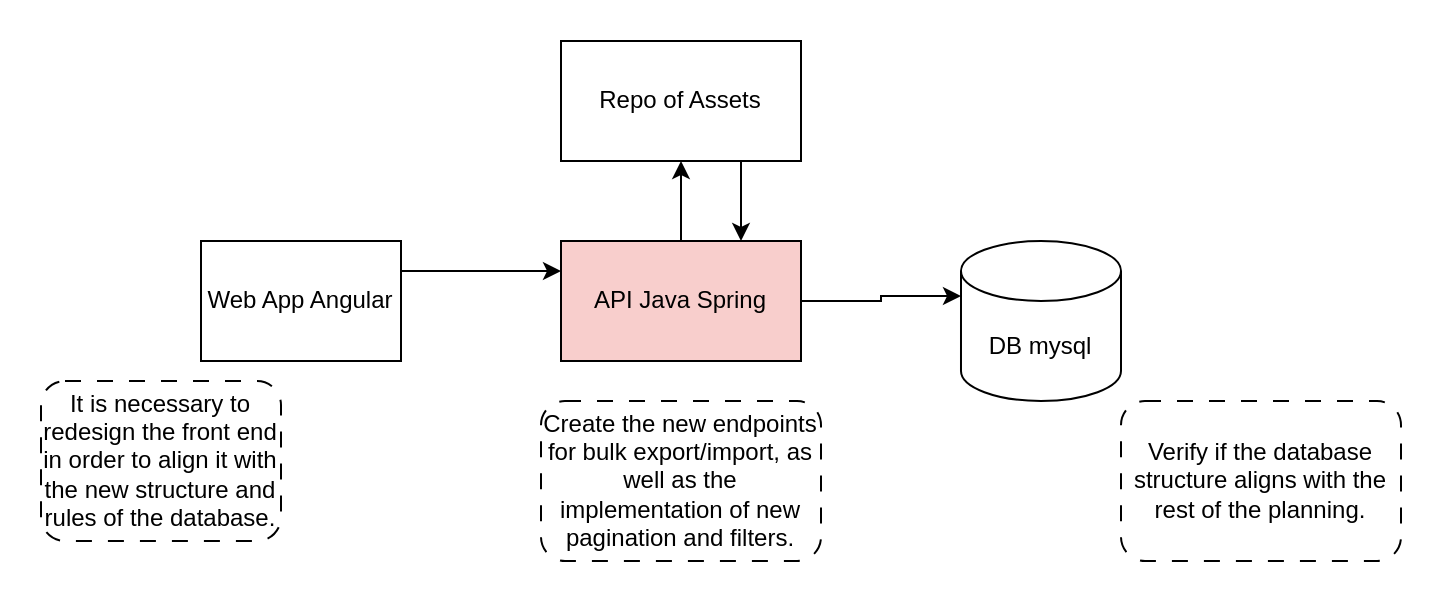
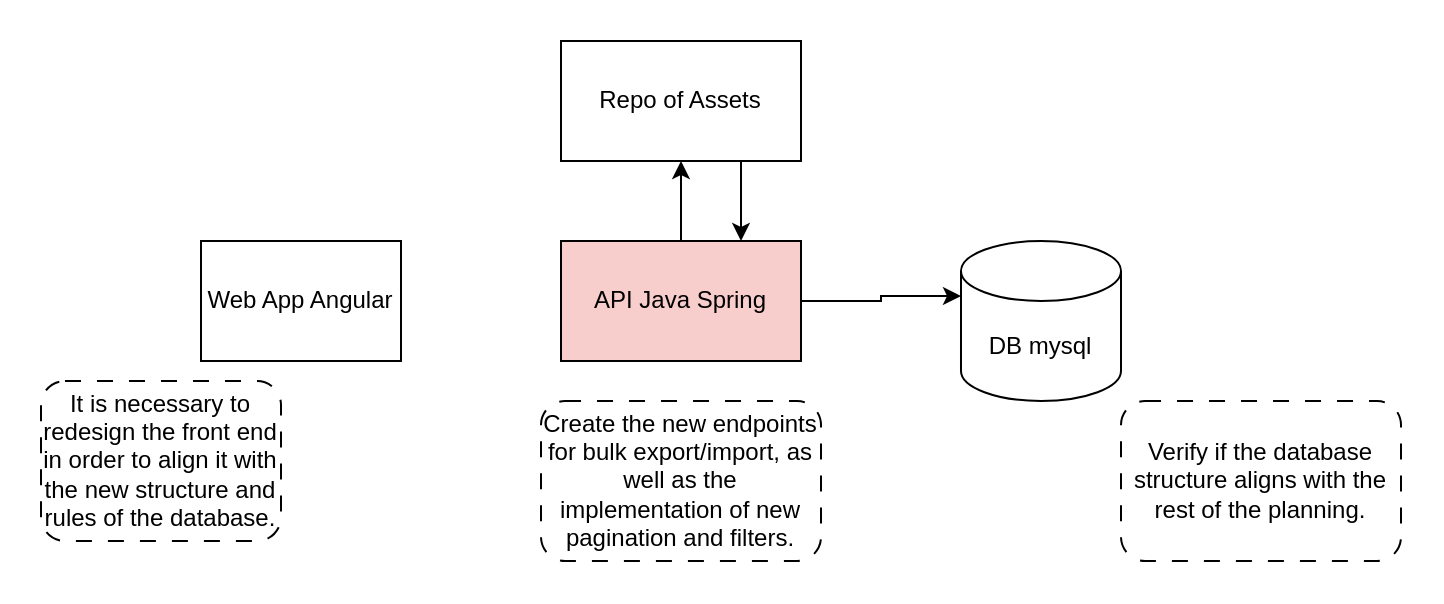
edge "Web App Angular" -> "API Java Spring": removed
